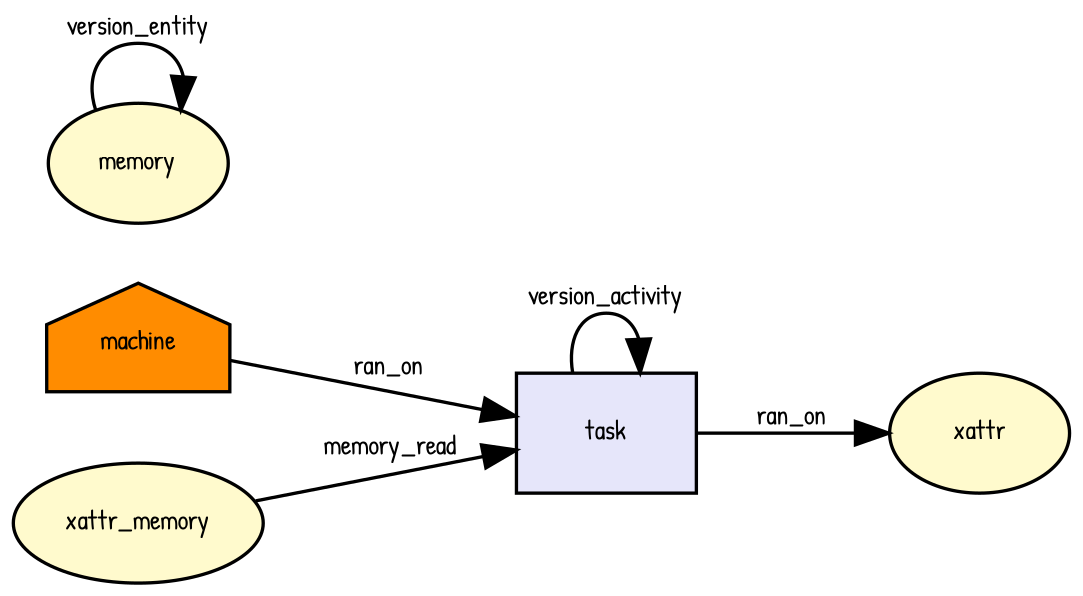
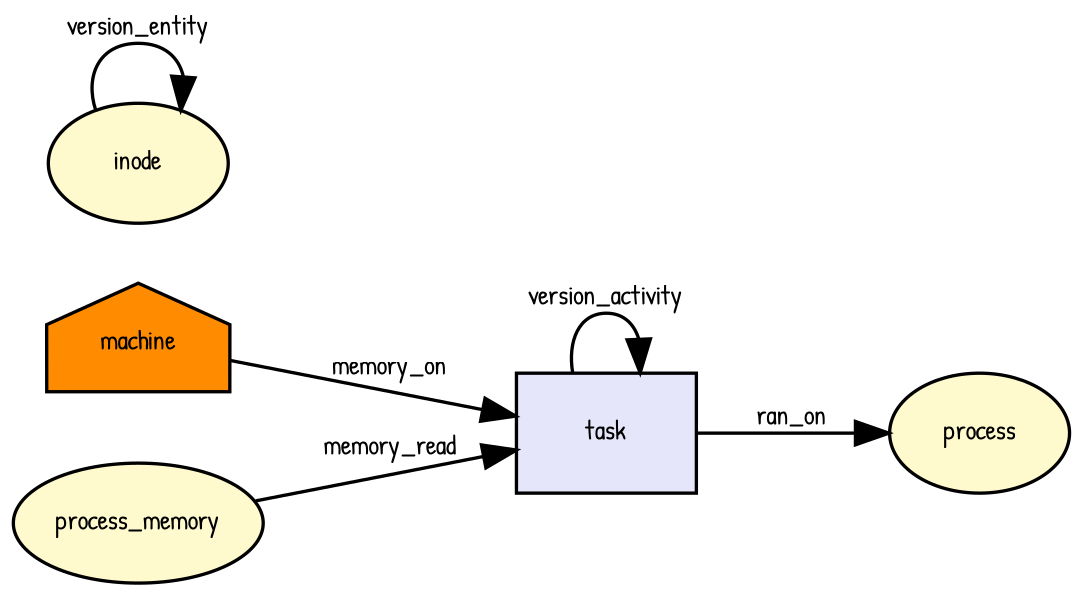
node "memory": label "memory" -> "inode"
edge "machine" -> "task": label "ran_on" -> "memory_on"
node "xattr": label "xattr" -> "process"
node "xattr_memory": label "xattr_memory" -> "process_memory"
